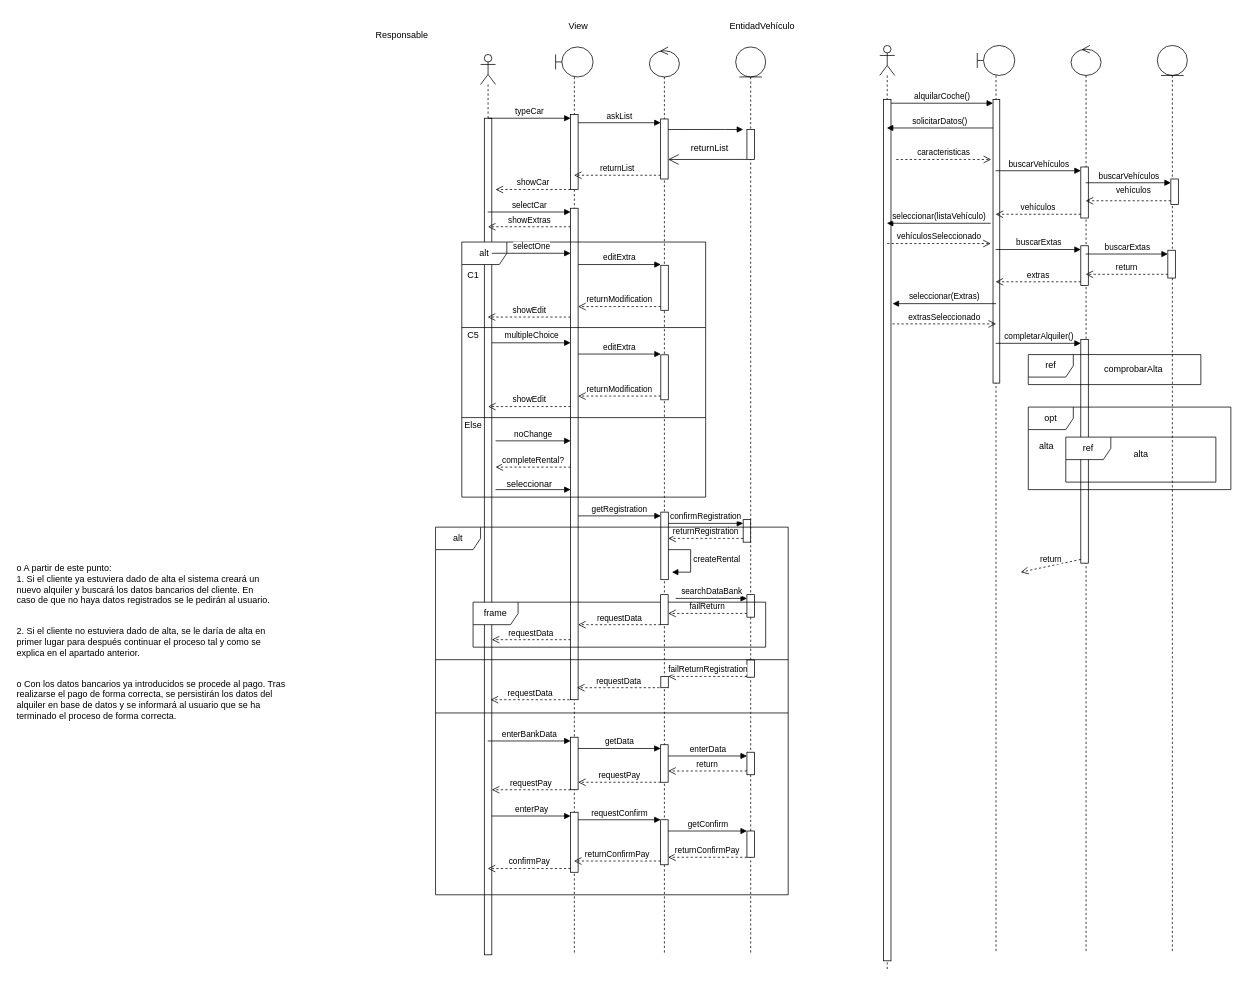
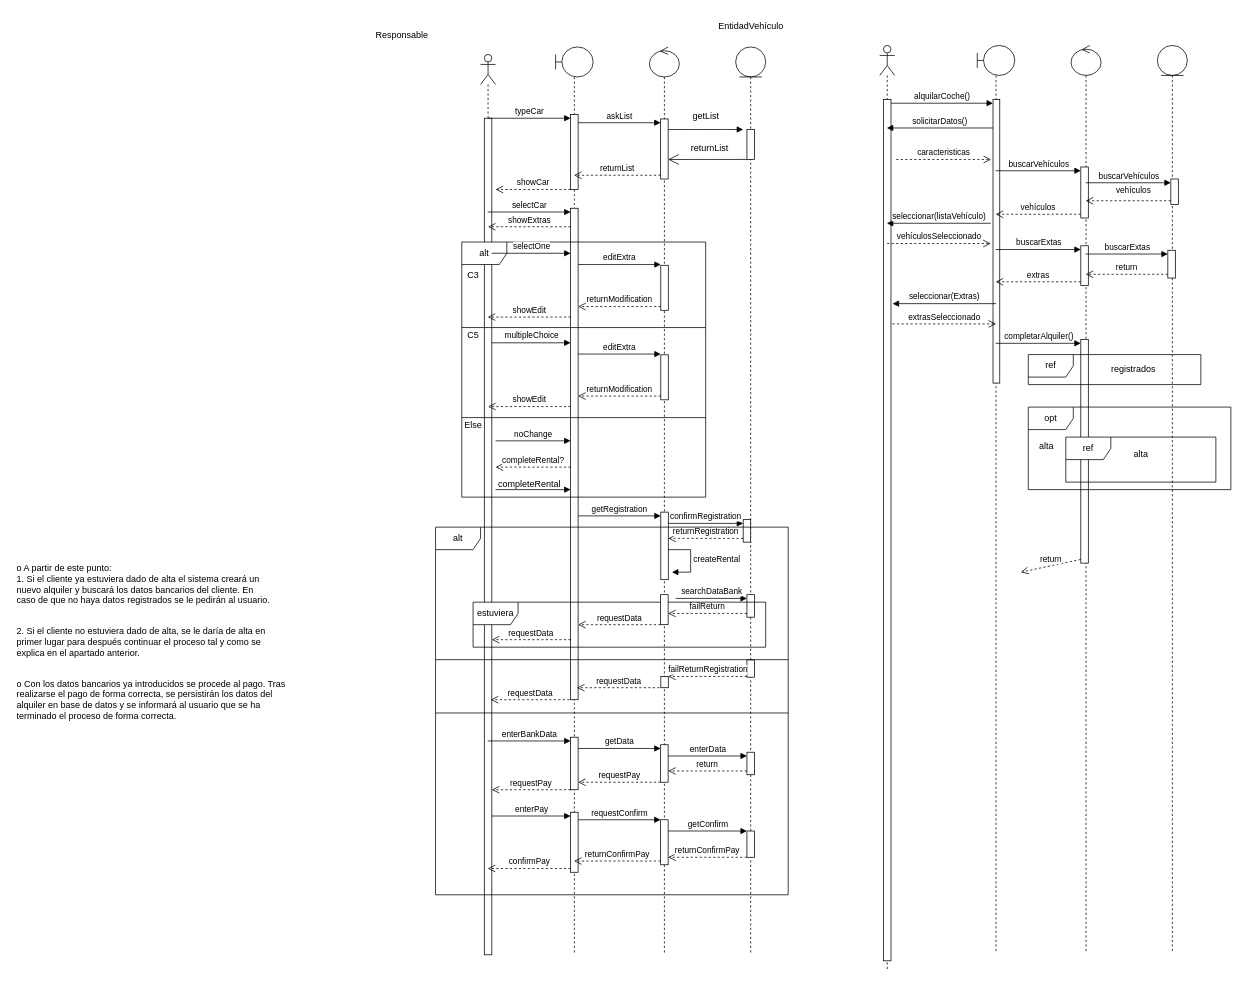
node "View": removed
node "EntidadVehículo": moved (762, 27) -> (750, 27)
node "getList": added
node "C1": label "C1" -> "C3"
node "comprobarAlta": label "comprobarAlta" -> "registrados"
node "seleccionar": label "seleccionar" -> "completeRental"
node "frame": label "frame" -> "estuviera"
